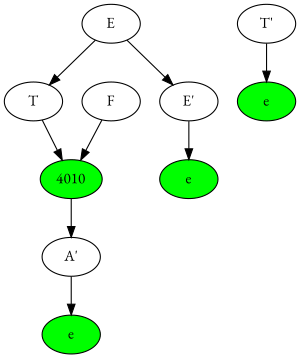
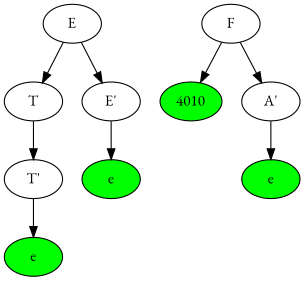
edge "T" -> "4010": now "T" -> "T'"
edge "4010" -> "A'": now "F" -> "A'"
